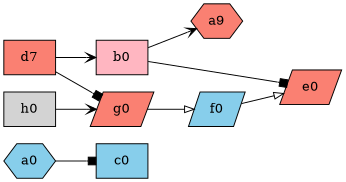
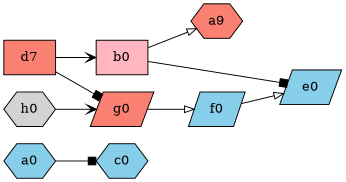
edge "b0" -> "a9": arrowhead vee -> onormal
node "e0": fillcolor salmon -> skyblue
node "h0": shape box -> hexagon
node "c0": shape box -> hexagon
